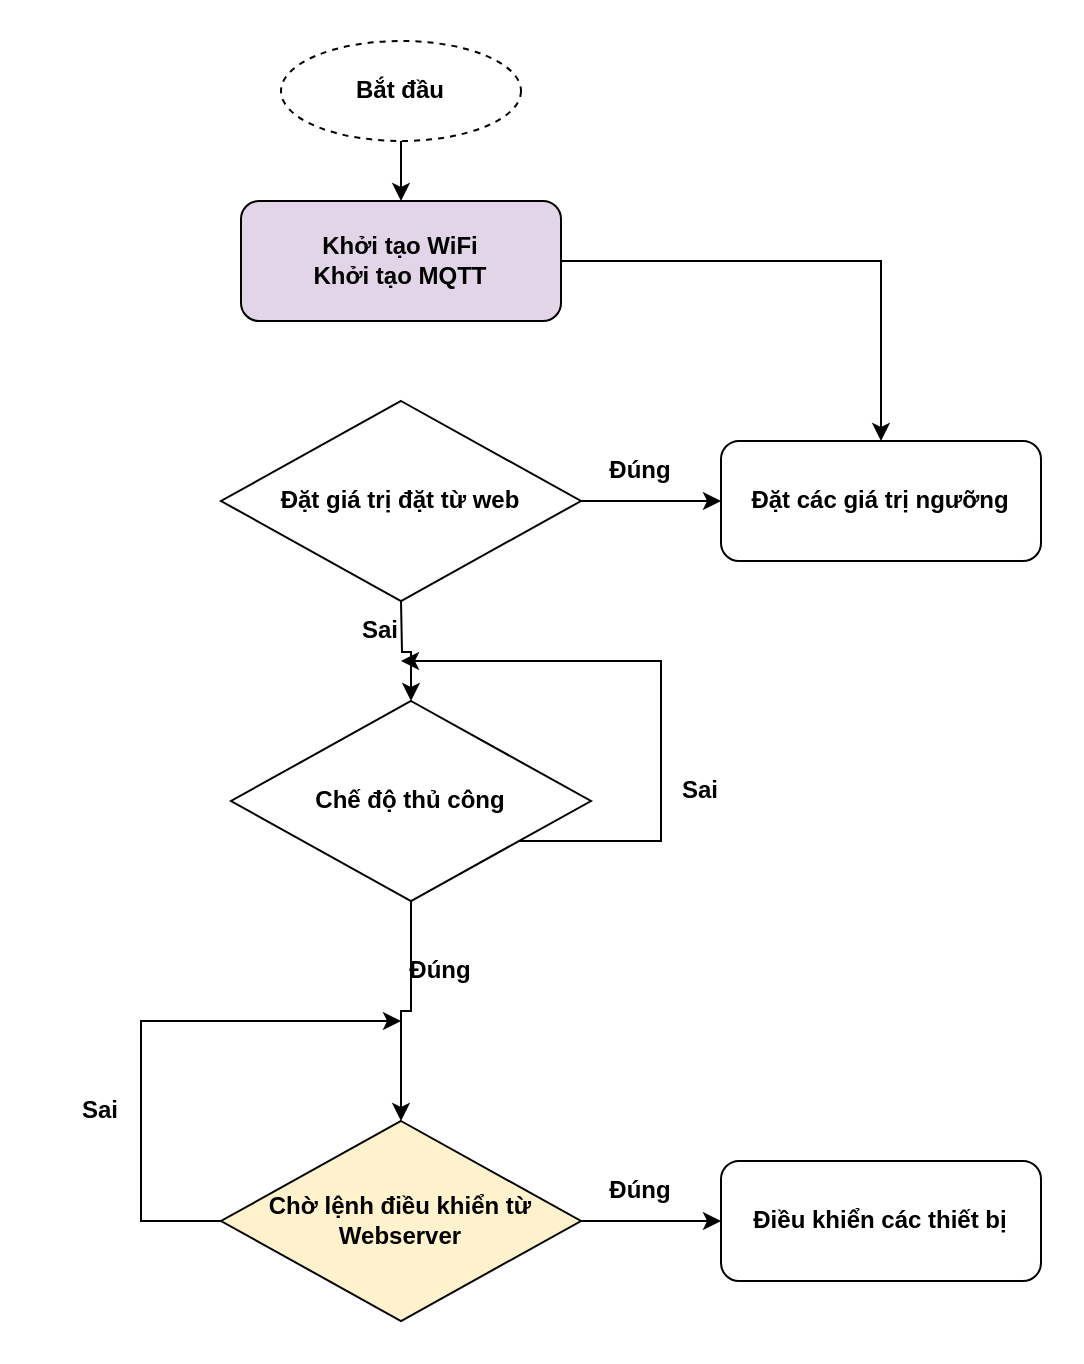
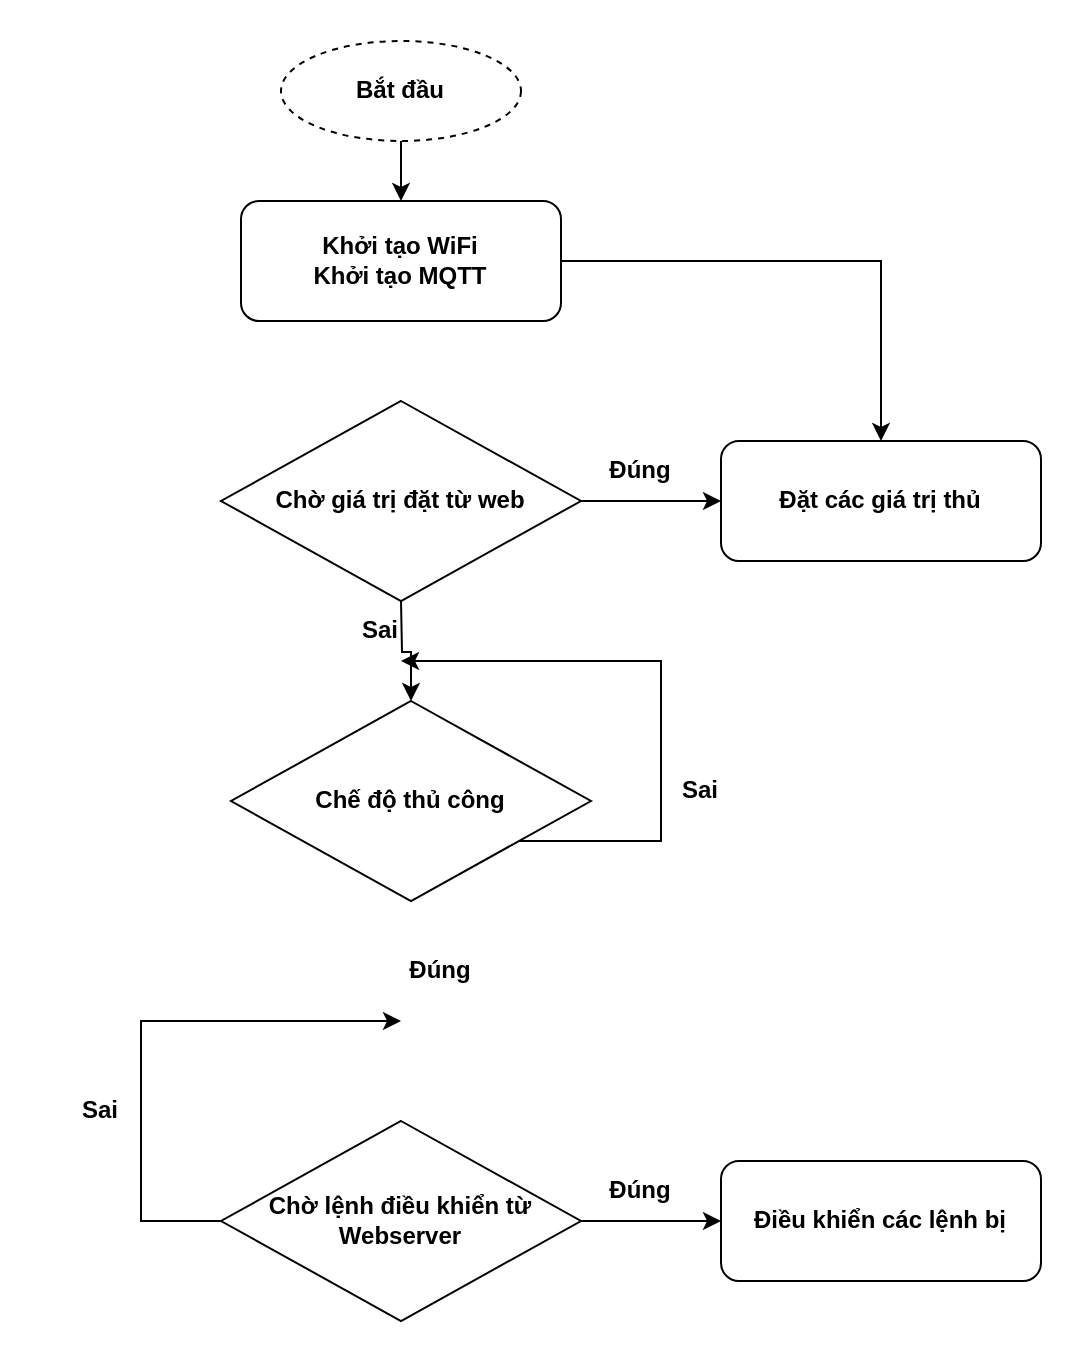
node "Khởi tạo WiFi Khởi tạo MQTT": fillcolor #e1d5e7 -> #ffffff
node "Đặt giá trị đặt từ web": label "Đặt giá trị đặt từ web" -> "Chờ giá trị đặt từ web"
node "Đặt các giá trị ngưỡng": label "Đặt các giá trị ngưỡng" -> "Đặt các giá trị thủ"
edge "Chế độ thủ công" -> "Chờ lệnh điều khiển từ Webserver": removed
node "Chờ lệnh điều khiển từ Webserver": fillcolor #fff2cc -> #ffffff
node "Điều khiển các thiết bị": label "Điều khiển các thiết bị" -> "Điều khiển các lệnh bị"
